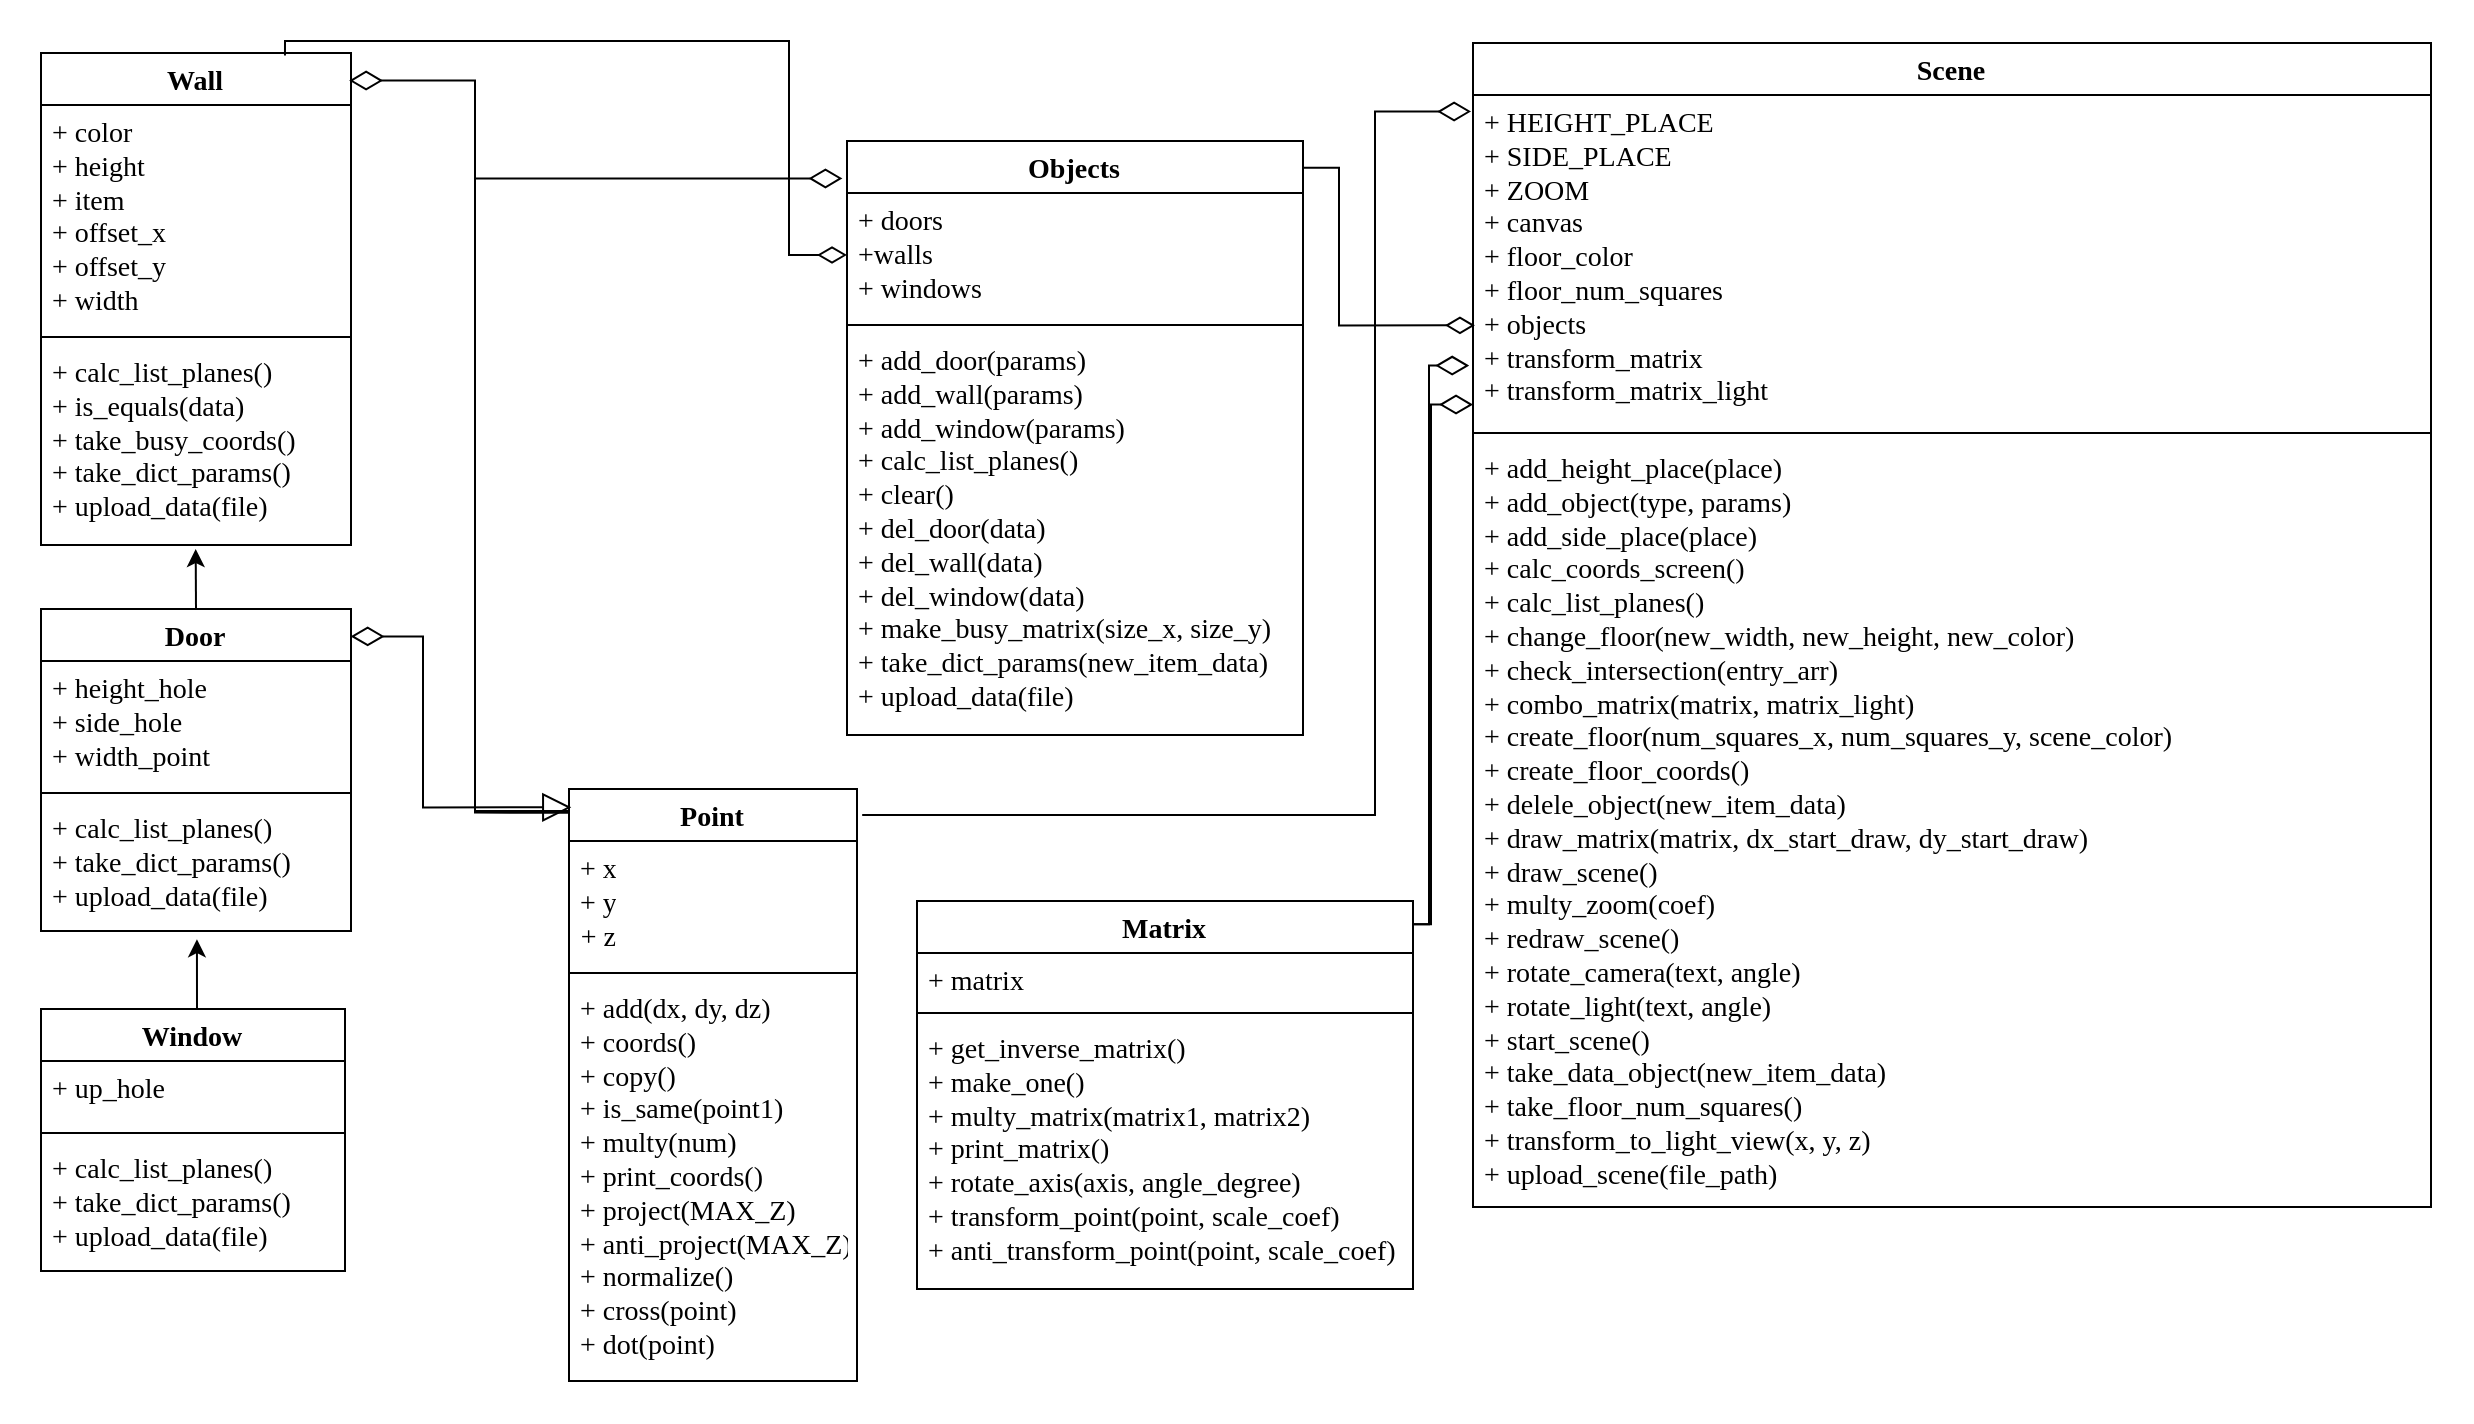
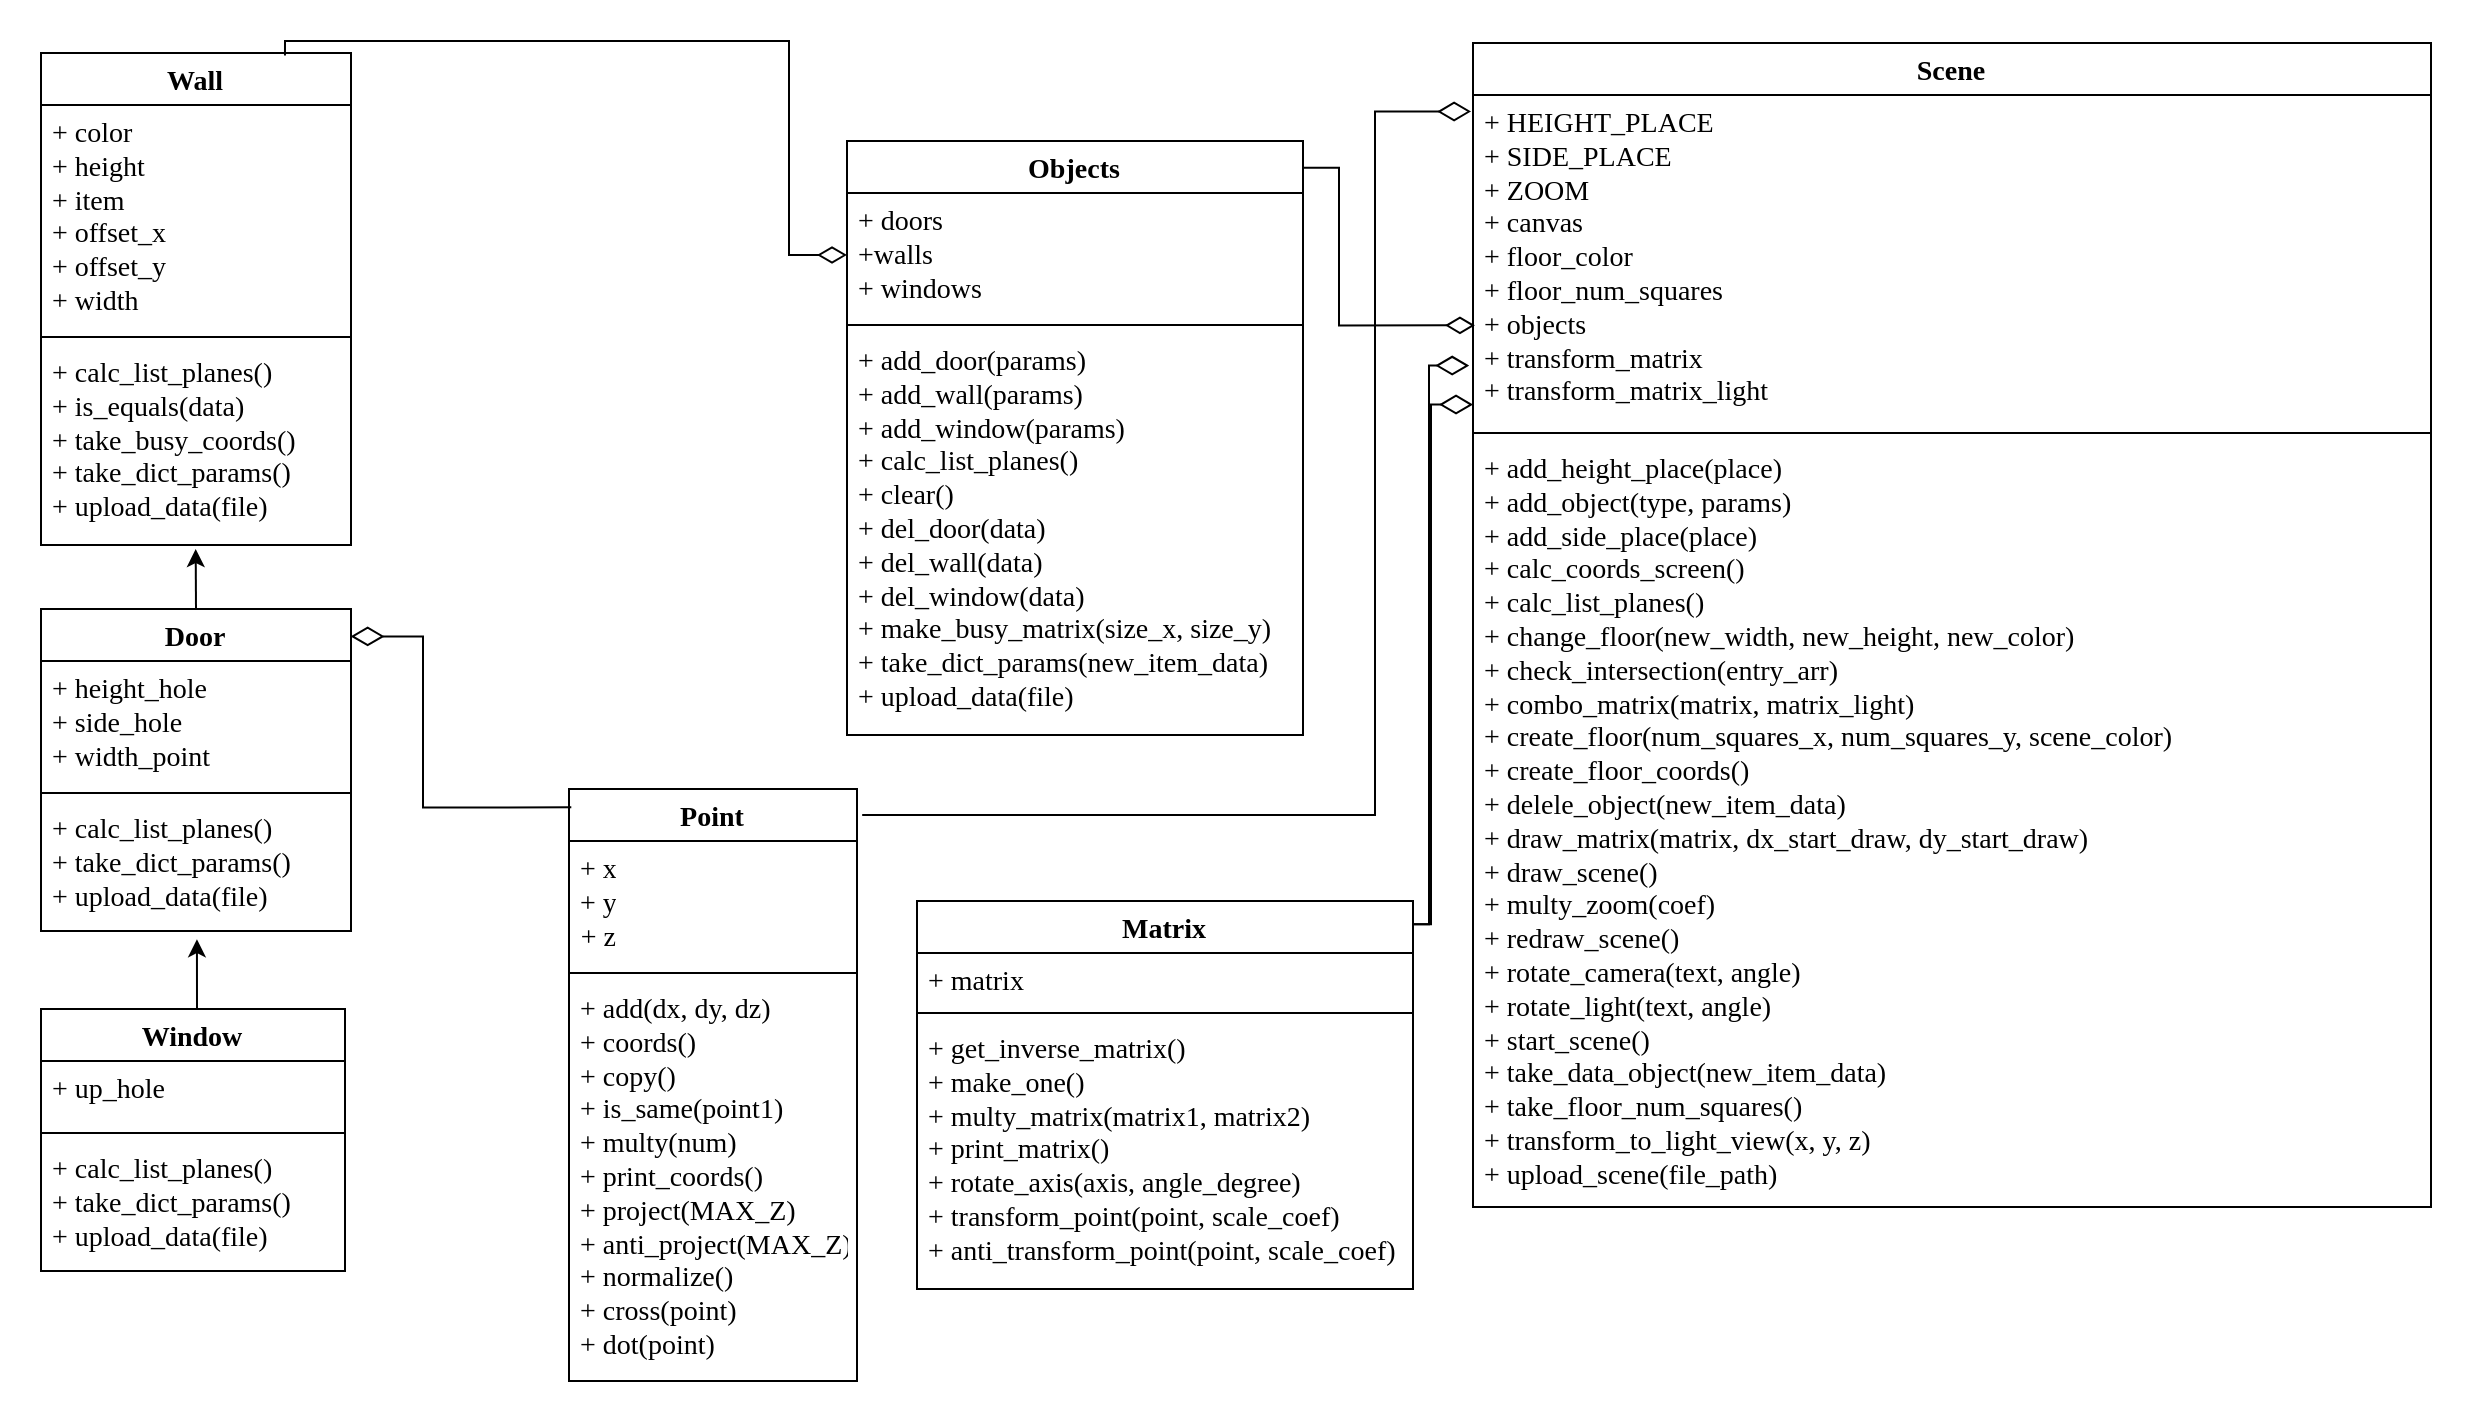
edge "Point" -> "Wall": removed
edge "Point" -> "Objects": removed
edge "Door" -- "Point": arrowhead block -> none
